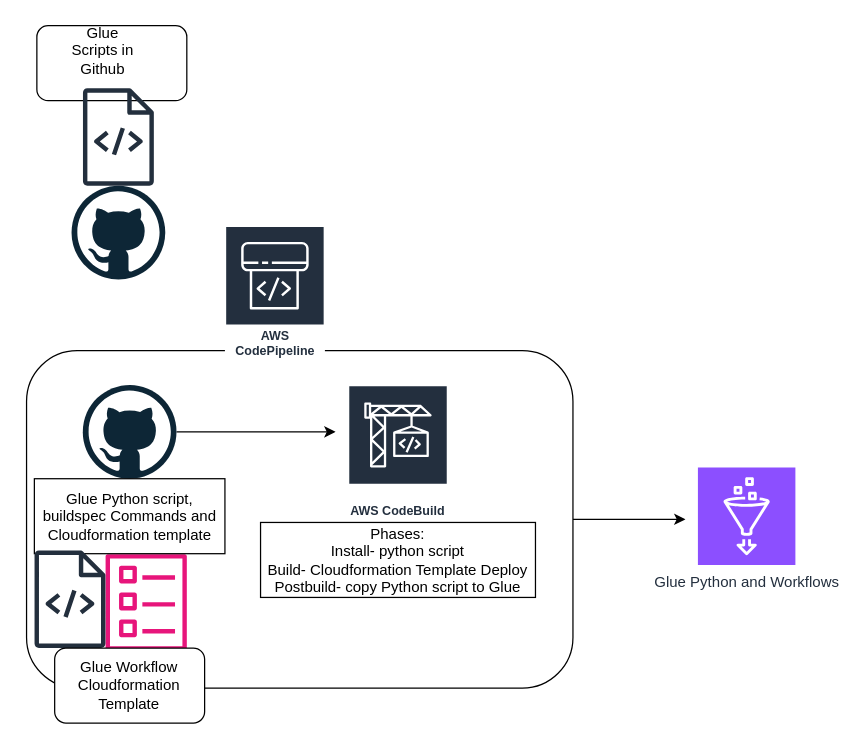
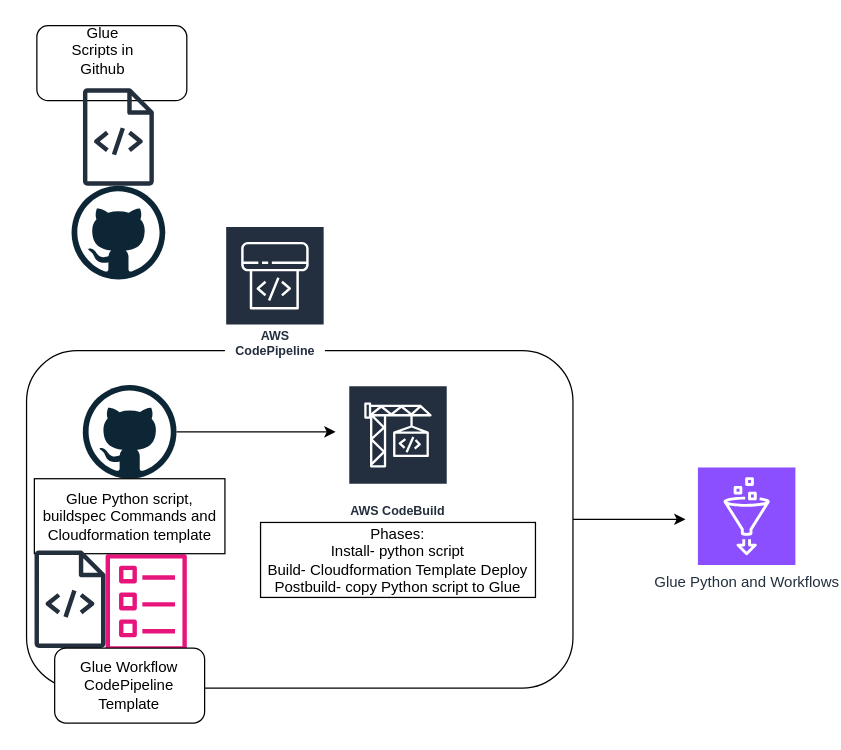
node "Glue Workflow Cloudformation Template": label "Glue Workflow Cloudformation Template" -> "Glue Workflow CodePipeline Template"
